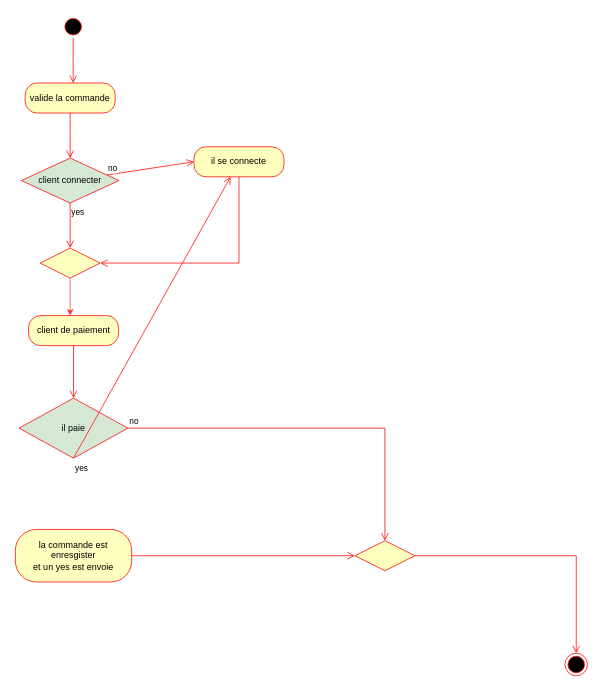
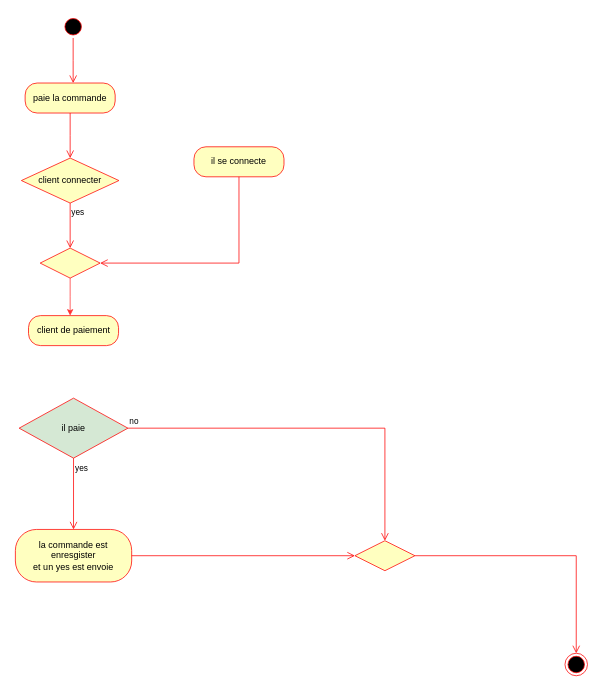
node "valide la commande": label "valide la commande" -> "paie la commande"
edge "client connecter" -> "il se connecte": removed, label "no"
node "client connecter": fillcolor #d5e8d4 -> #ffffc0
edge "il paie" -> "il se connecte": now "il paie" -> "la commande est enresgister et un yes est envoie"
edge "client de paiement" -> "il paie": removed
